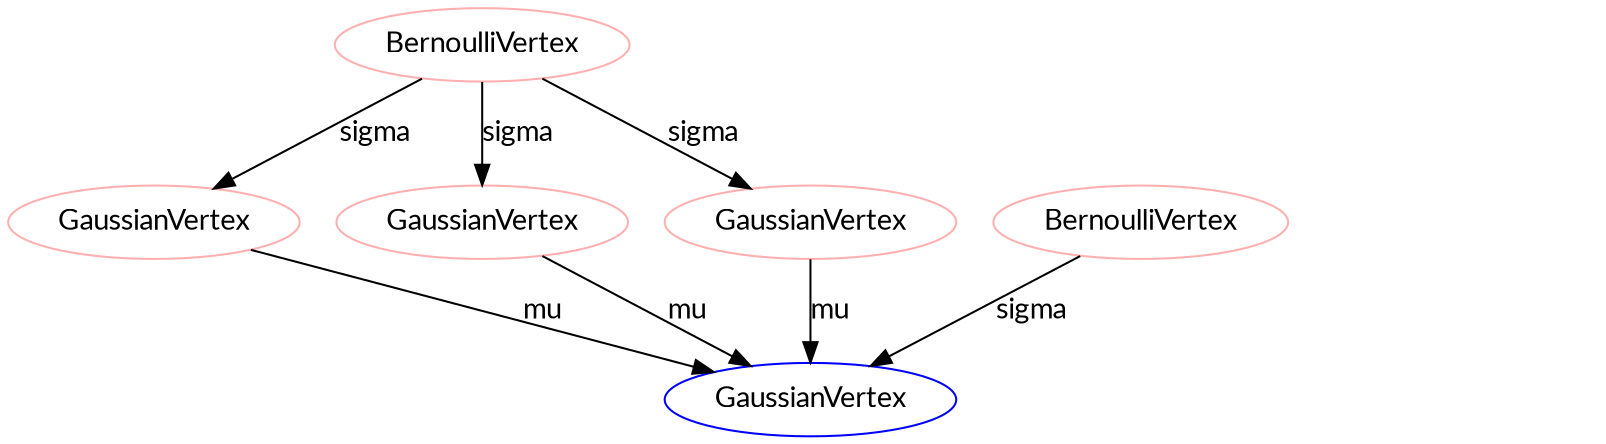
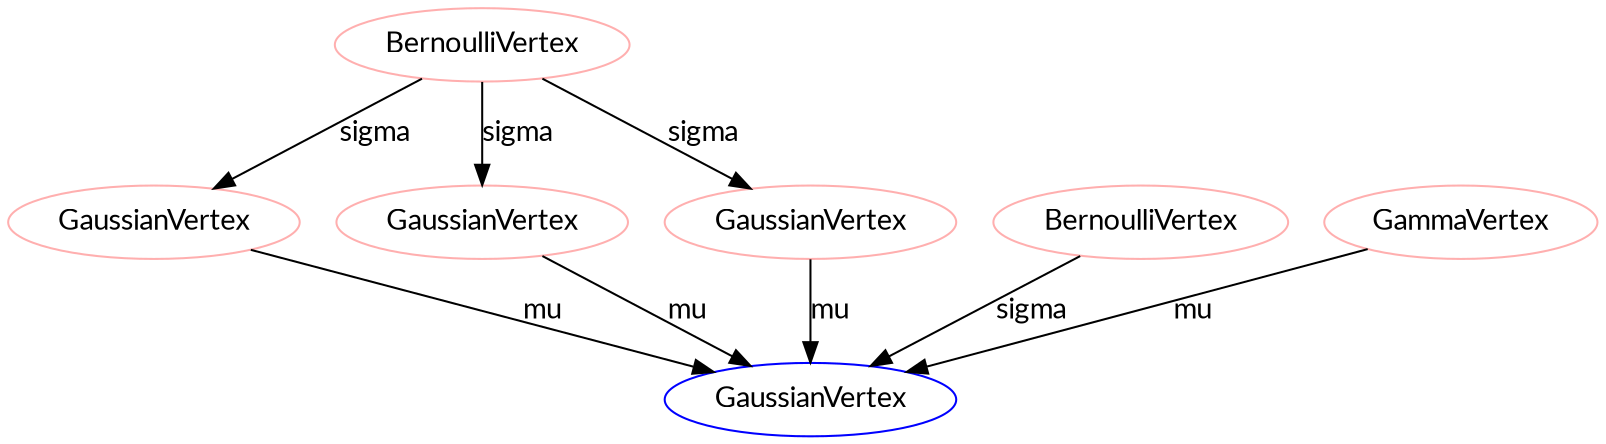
node "GammaVertex": added
